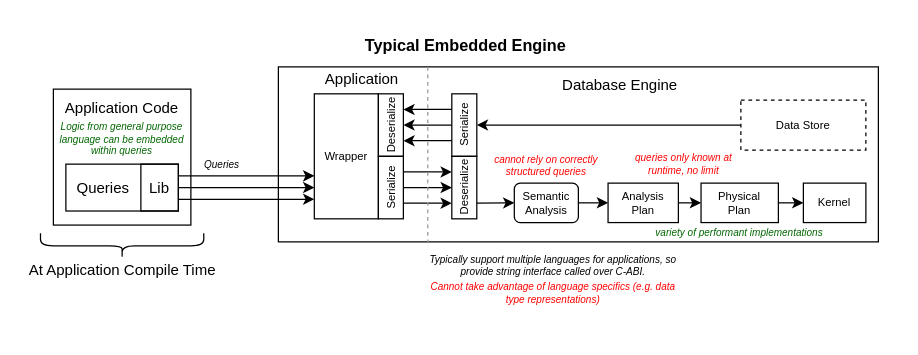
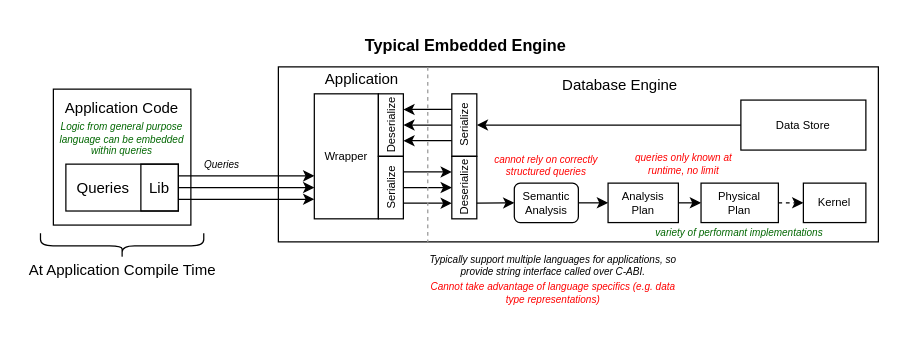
node "Data Store": style dashed -> solid
edge "Physical Plan" -> "Kernel": style solid -> dashed
